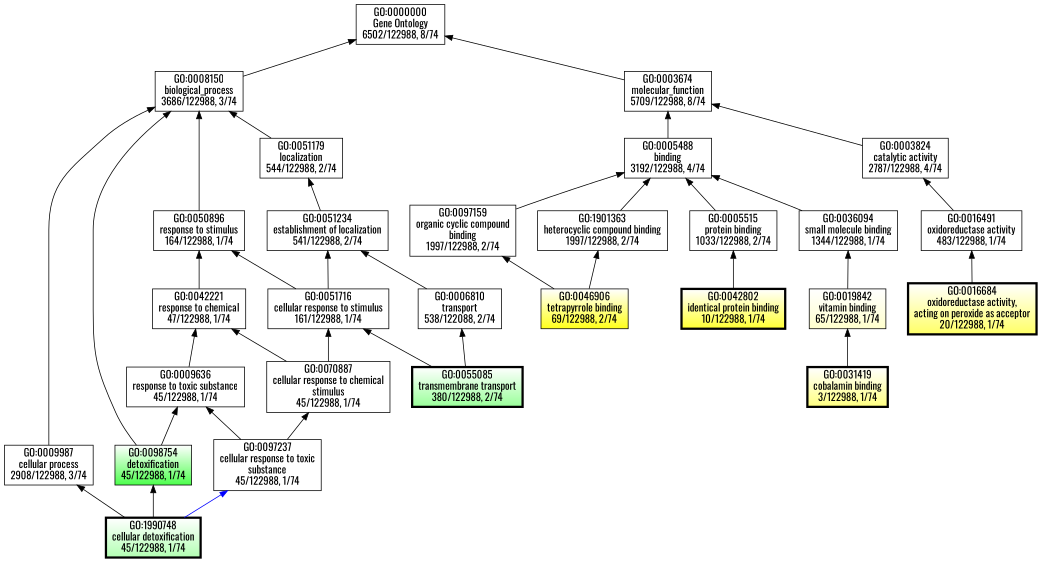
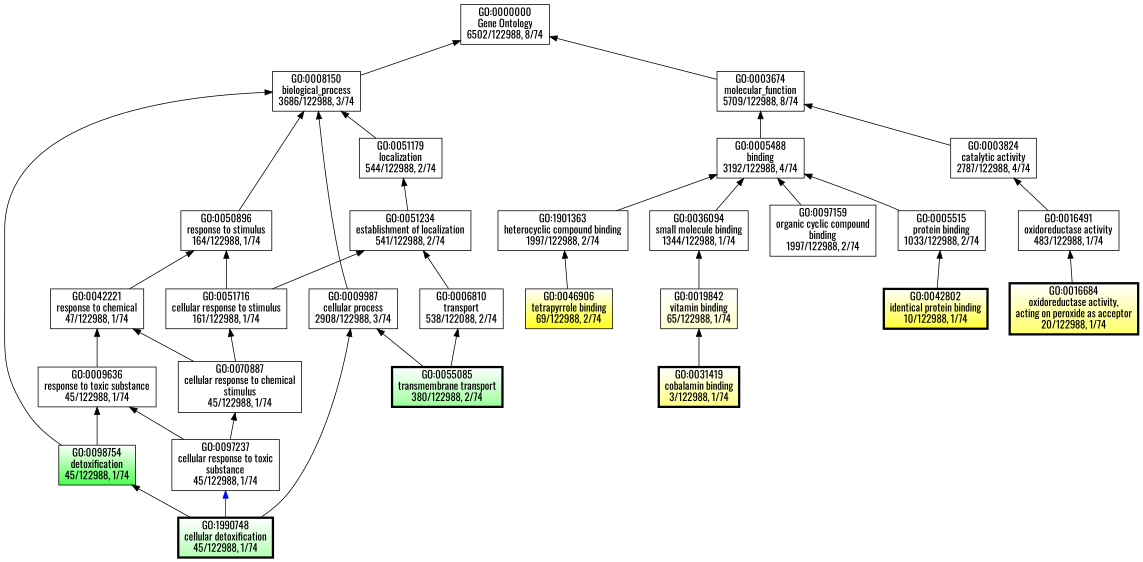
edge "GO:0046906 tetrapyrrole binding 69/122988, 2/74" -> "GO:0097159 organic cyclic compound binding 1997/122988, 2/74": removed
edge "GO:0055085 transmembrane transport 380/122988, 2/74" -> "GO:0051716 cellular response to stimulus 161/122988, 1/74": now "GO:0055085 transmembrane transport 380/122988, 2/74" -> "GO:0009987 cellular process 2908/122988, 3/74"
